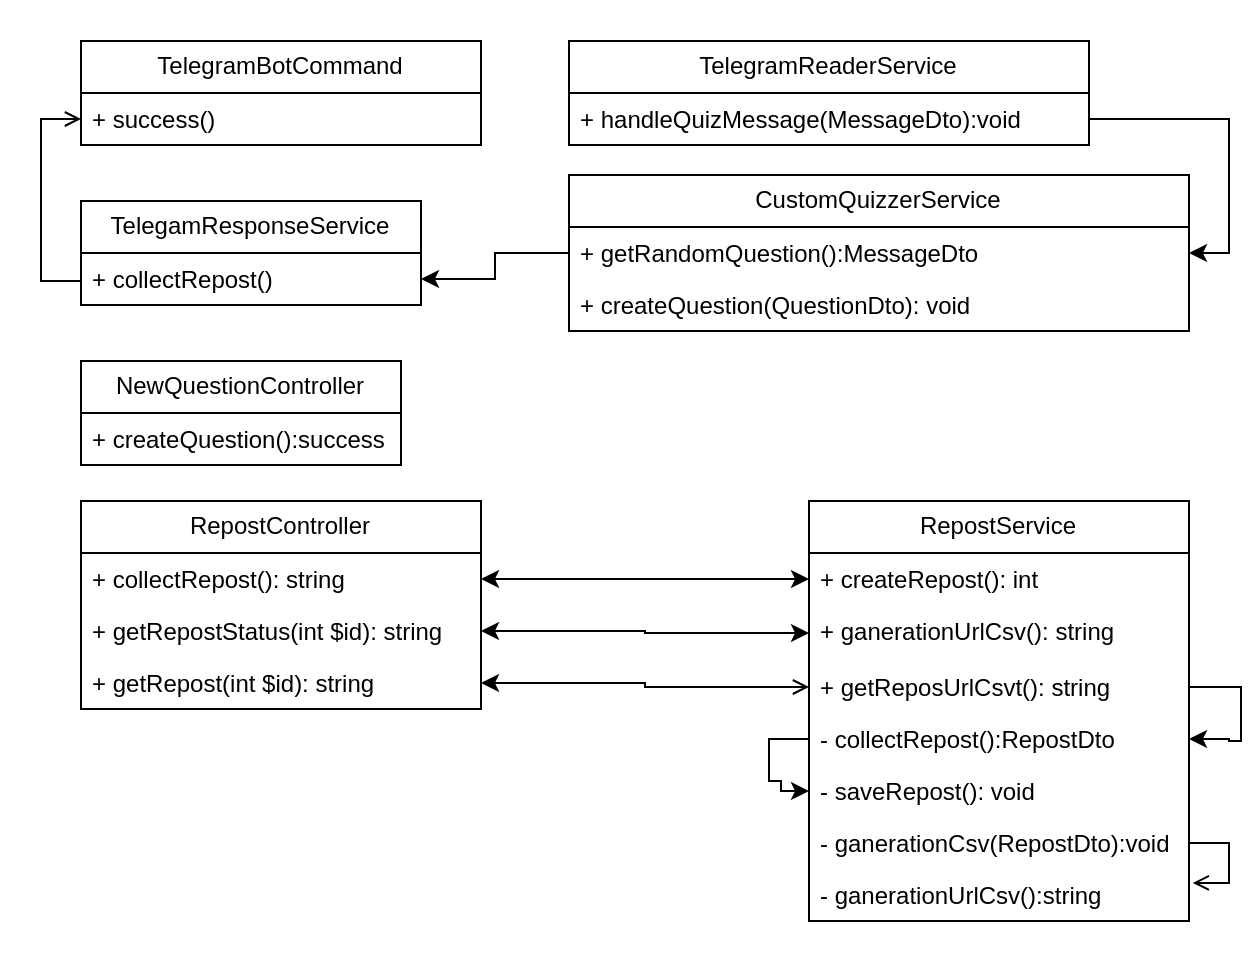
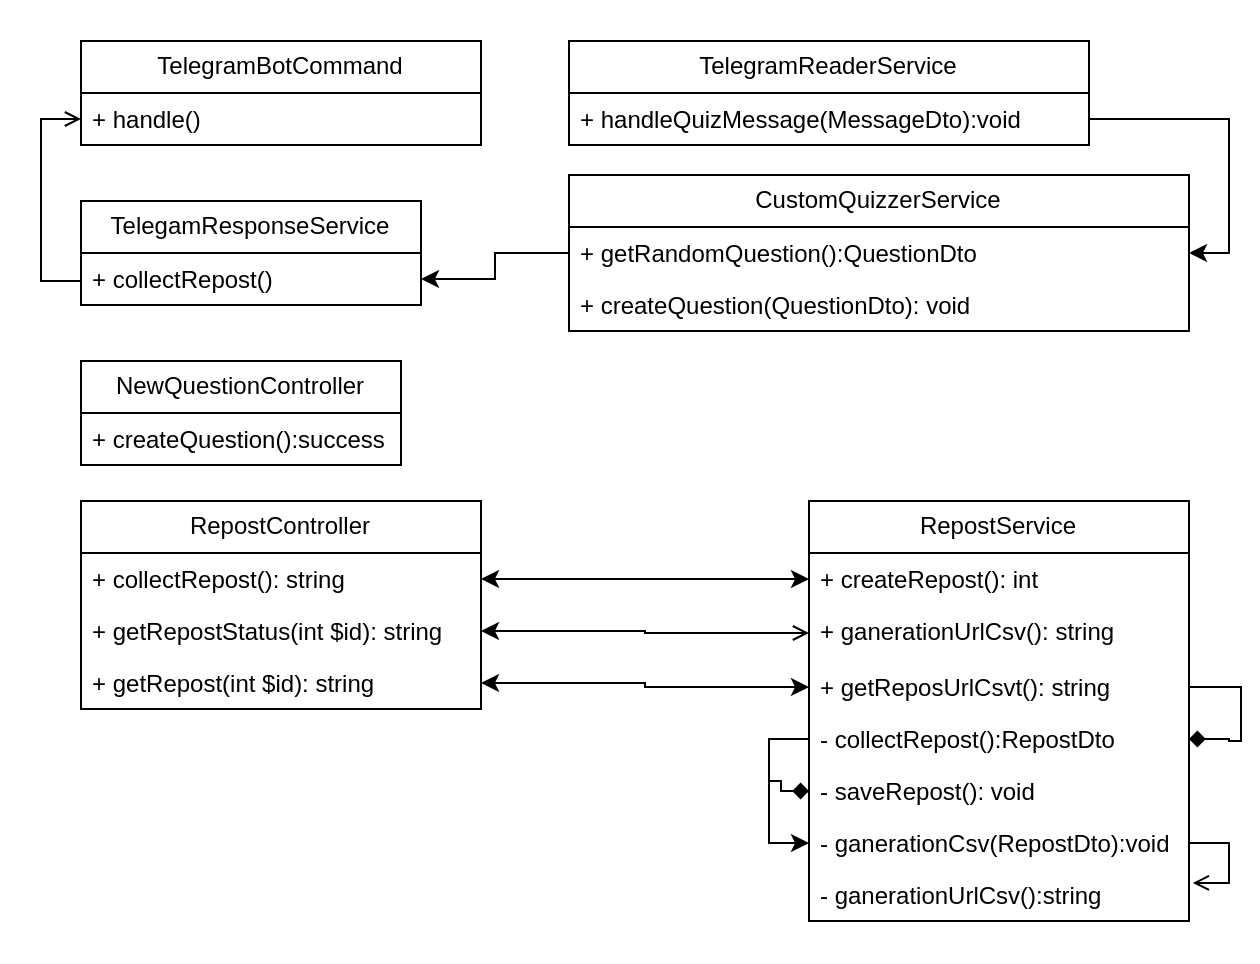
node "+ success()": label "+ success()" -> "+ handle()"
node "+ getRandomQuestion():MessageDto": label "+ getRandomQuestion():MessageDto" -> "+ getRandomQuestion():QuestionDto"
edge "+ getRepostStatus(int $id): string" -- "+ ganerationUrlCsv(): string": arrowhead classic -> open
edge "+ getRepost(int $id): string" -- "+ getReposUrlCsvt(): string": arrowhead open -> classic
edge "+ getReposUrlCsvt(): string" -> "- collectRepost():RepostDto": arrowhead classic -> diamond
edge "- collectRepost():RepostDto" -> "- saveRepost(): void": arrowhead classic -> diamond
edge "- collectRepost():RepostDto" -> "- ganerationCsv(RepostDto):void": added
